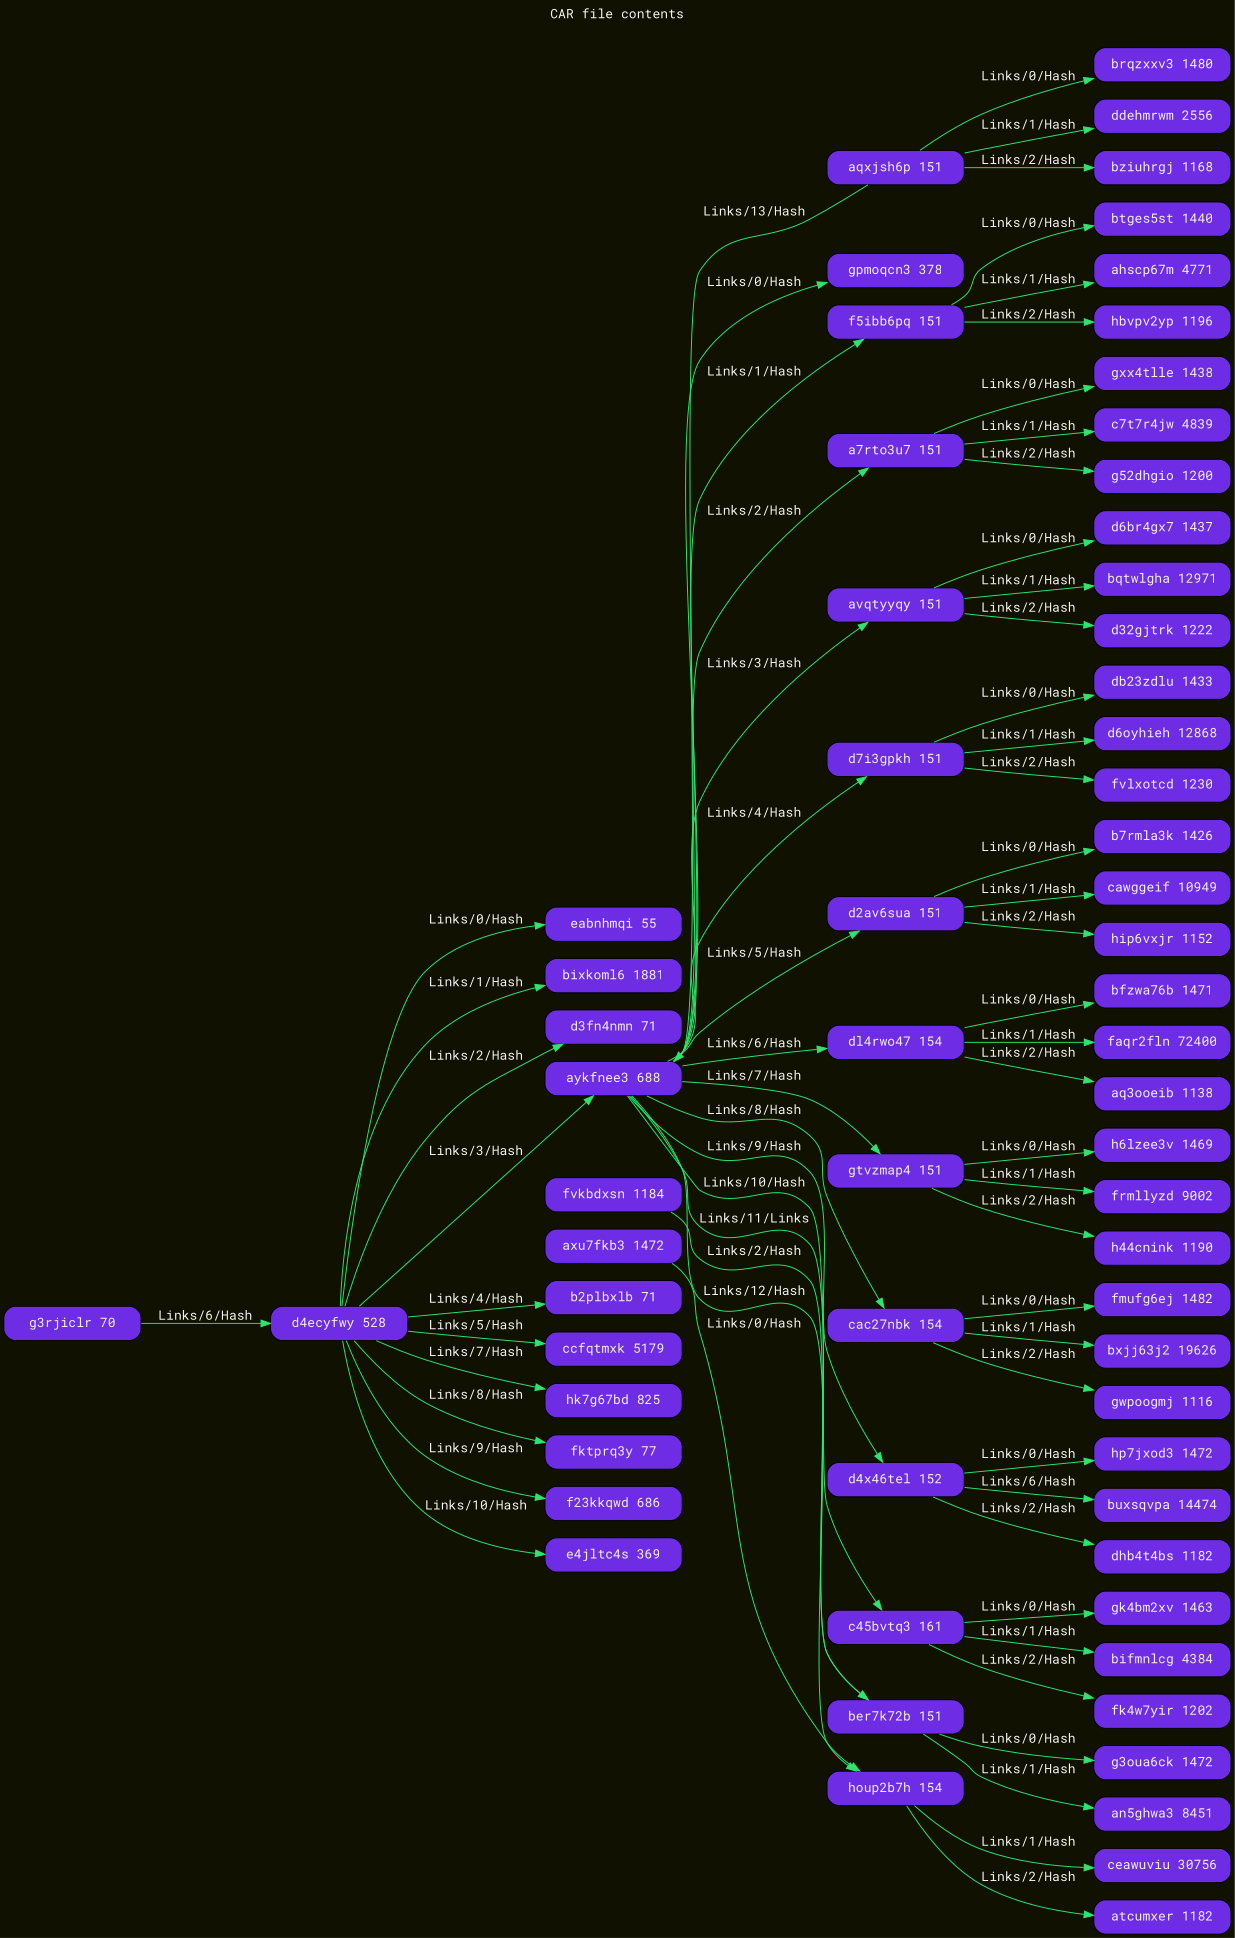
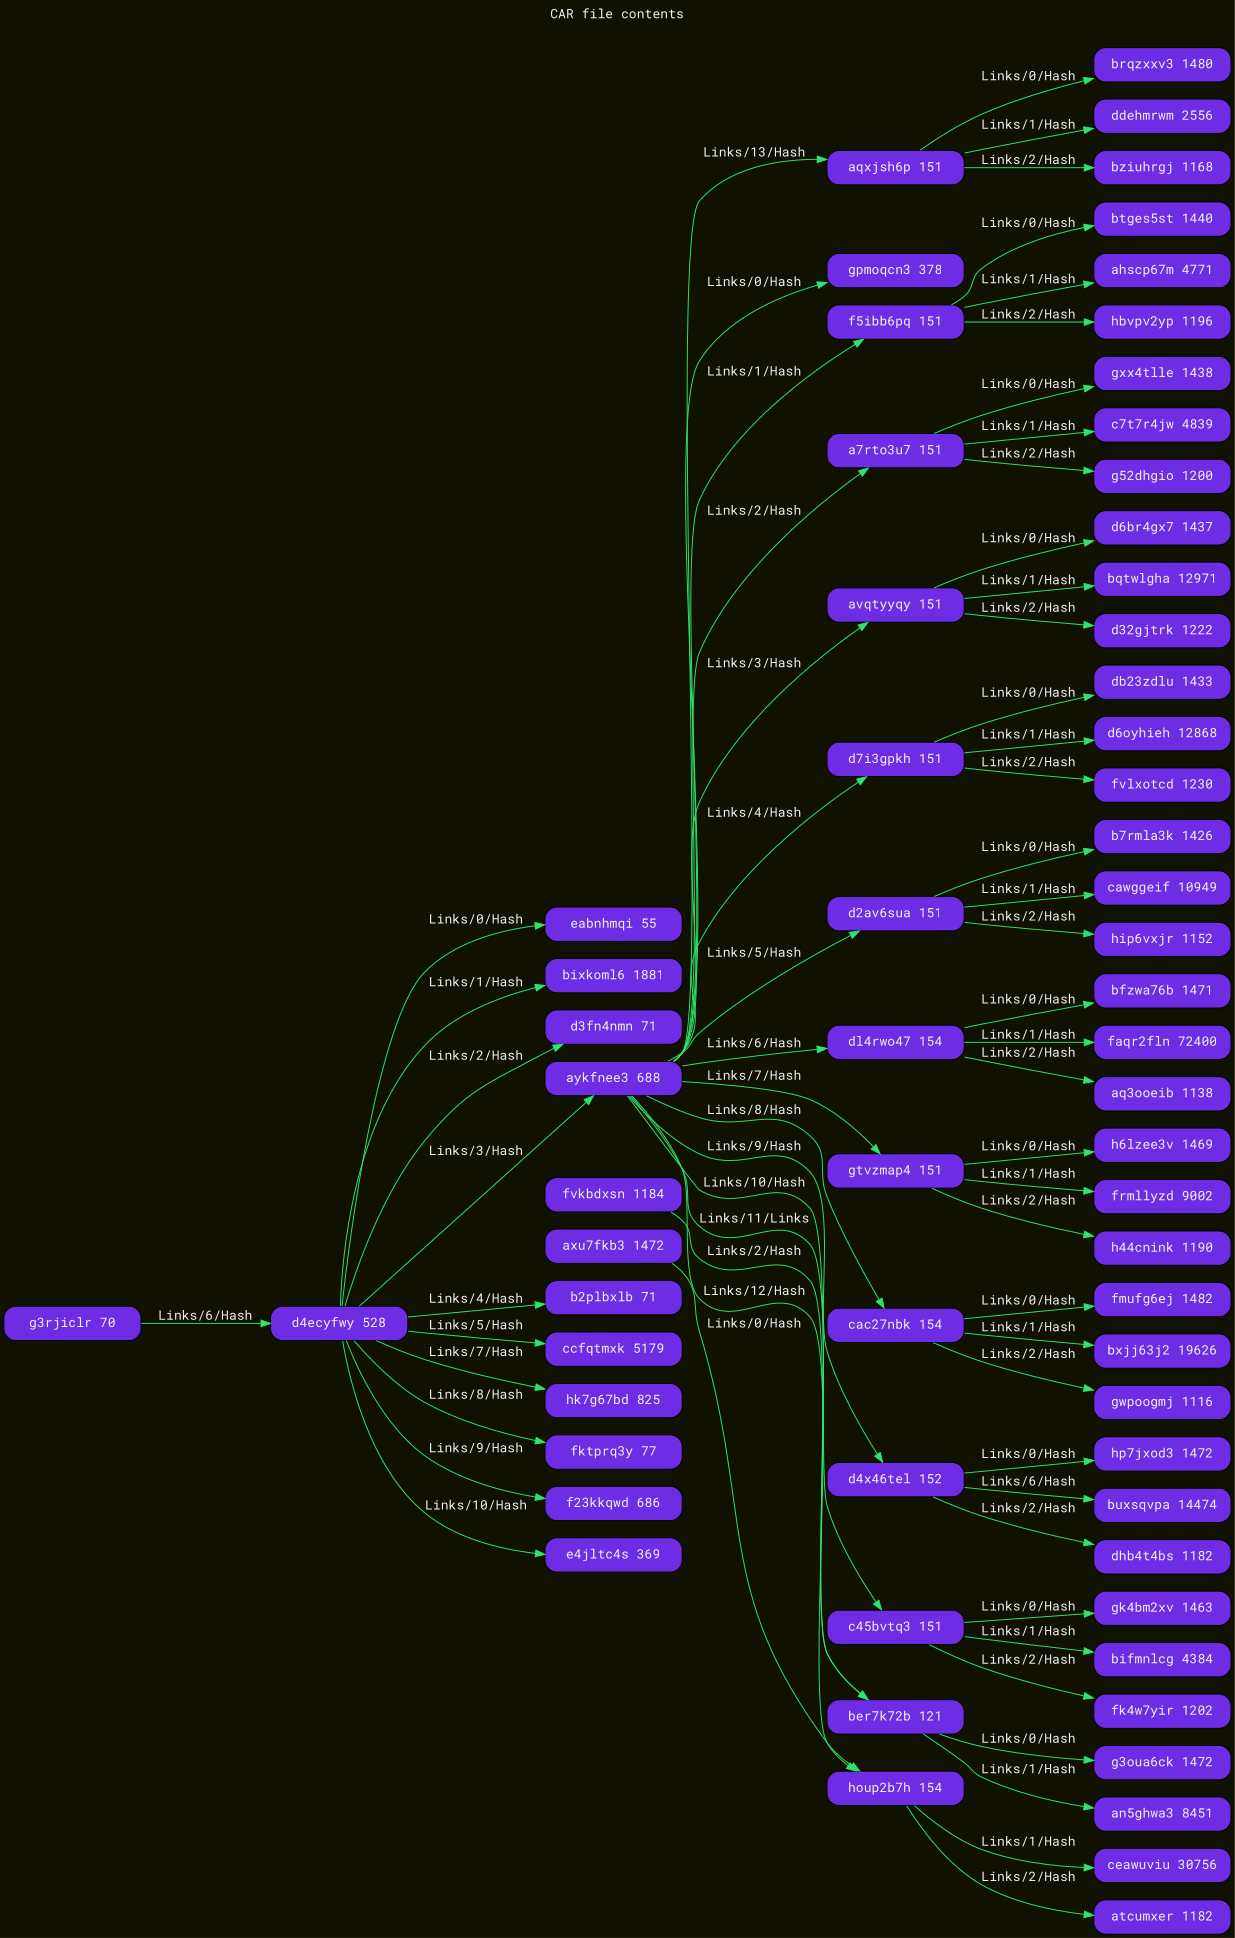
edge "aqxjsh6p 151" -> "aykfnee3 688": reversed
node "c45bvtq3 161": label "c45bvtq3 161" -> "c45bvtq3 151"
node "ber7k72b 151": label "ber7k72b 151" -> "ber7k72b 121"
